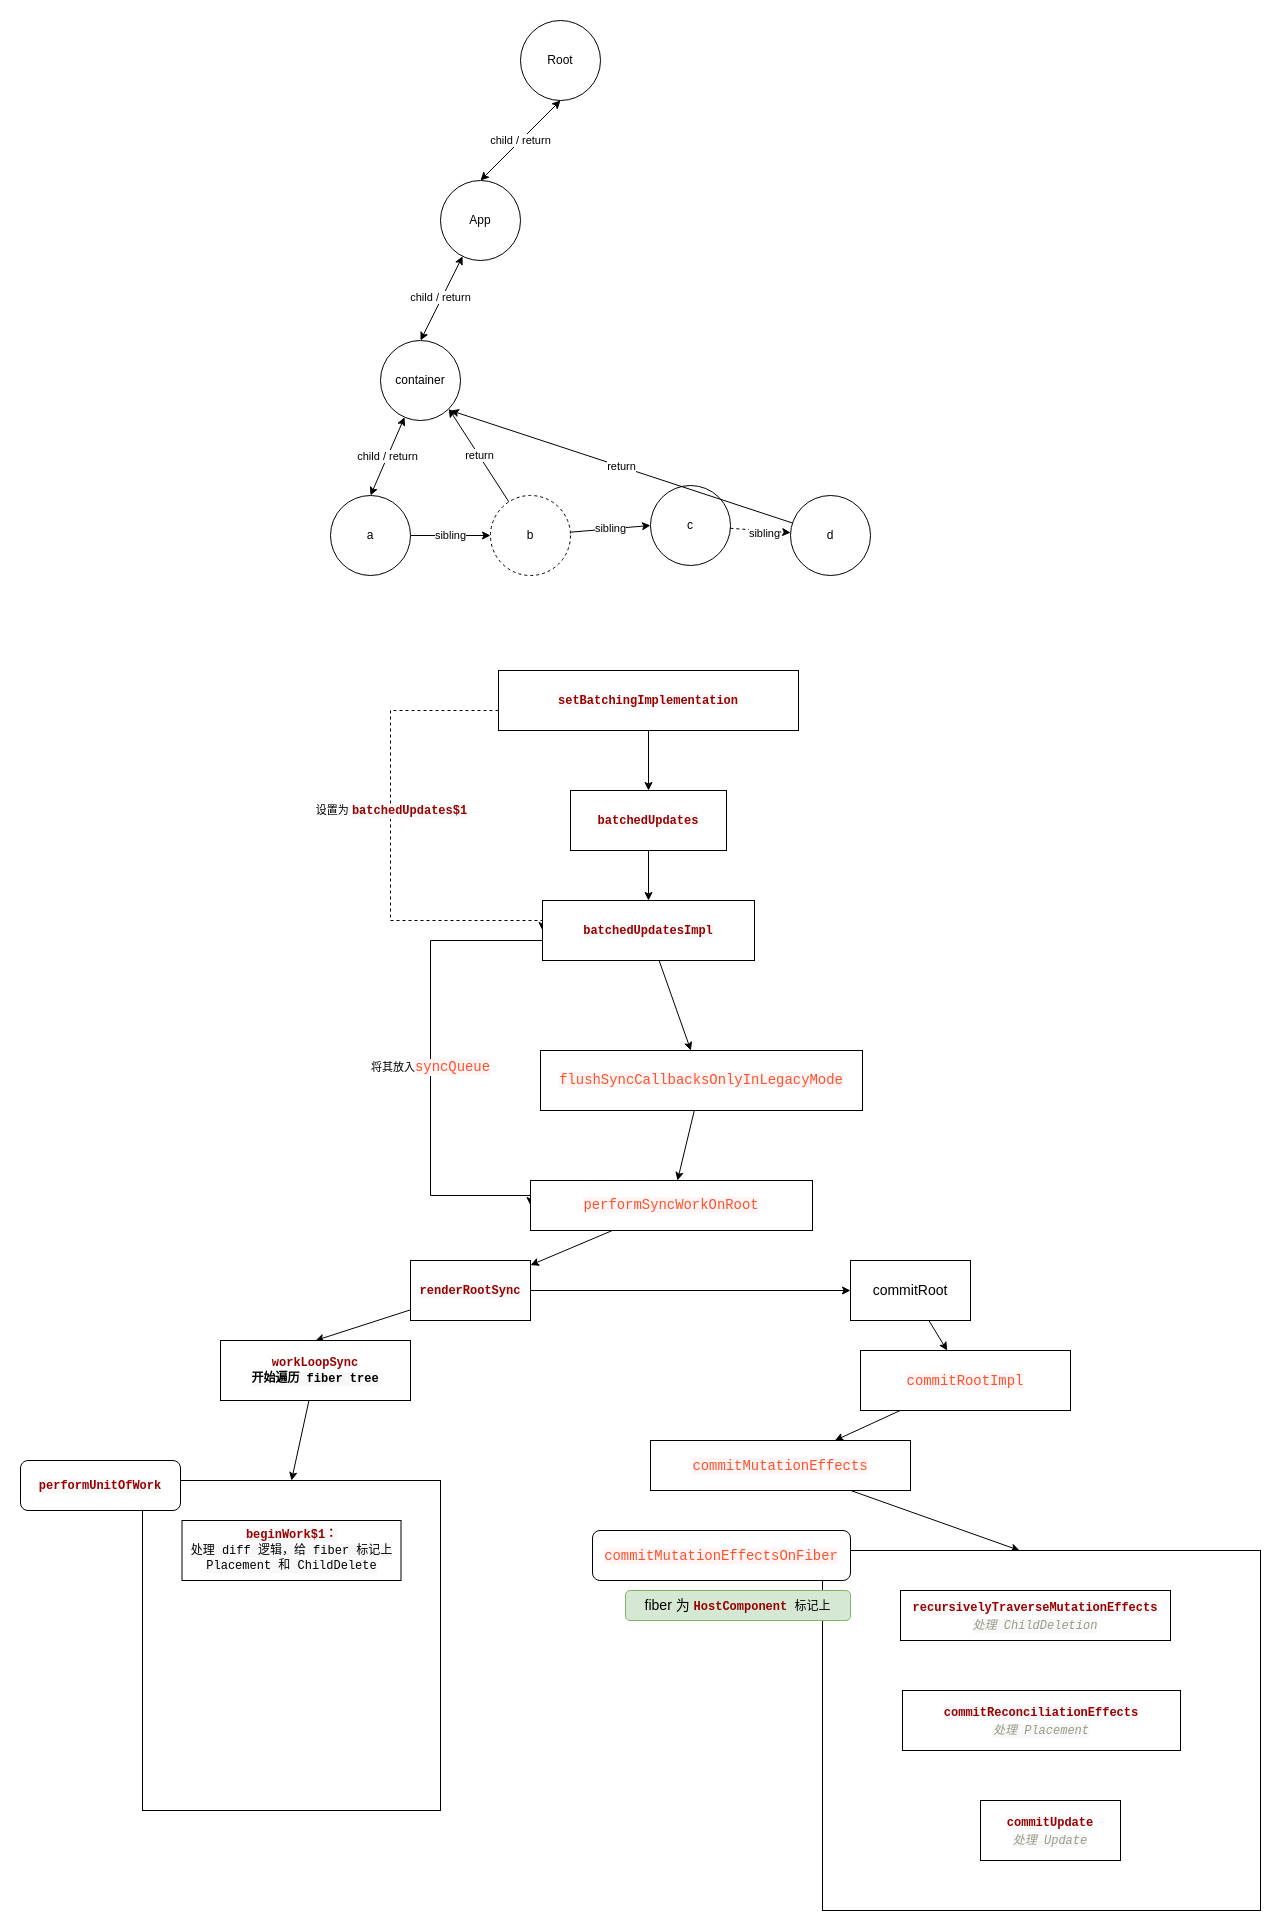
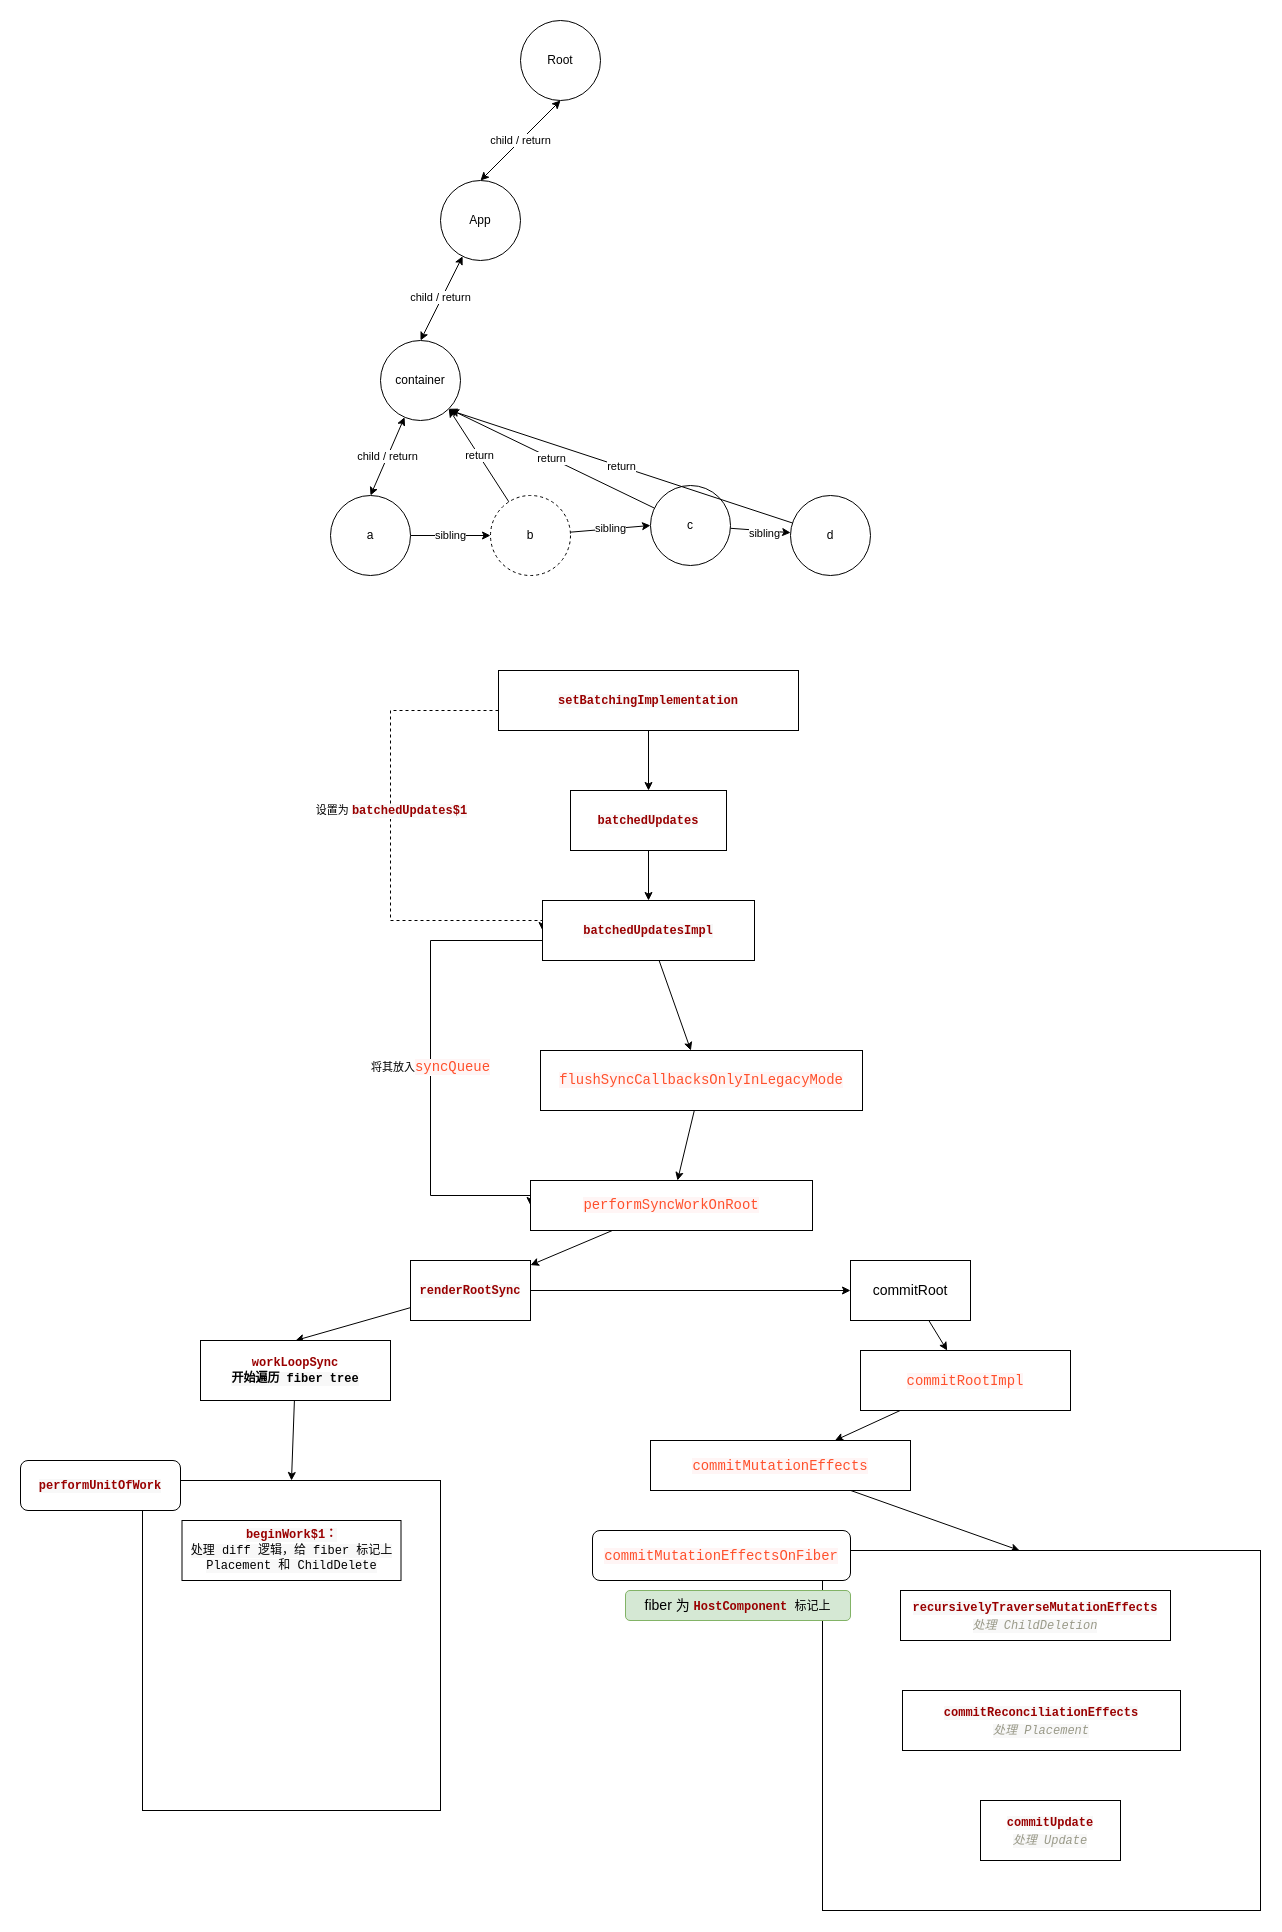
edge "c" -> "container": added, label "return"
edge "c" -> "d": style dashed -> solid
node "workLoopSync开始遍历 fiber tree": moved (316, 1371) -> (296, 1371)
